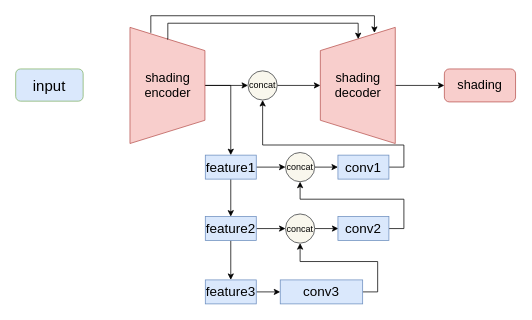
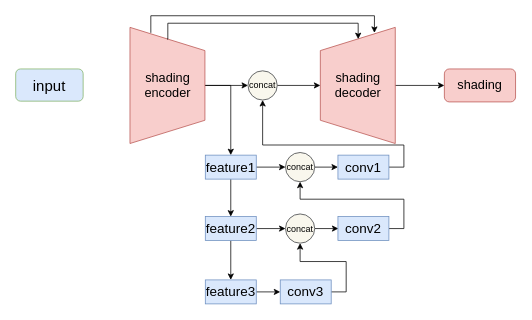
node "conv3": size 83x24 -> 51x24
